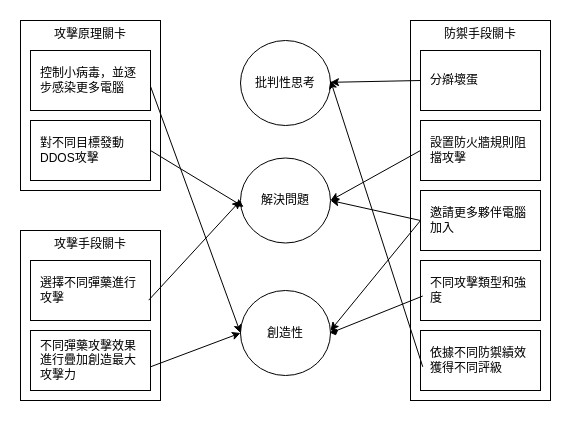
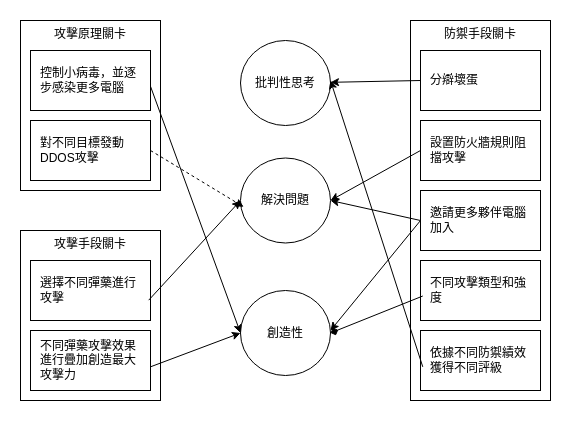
edge "對不同目標發動DDOS攻擊" -> "解決問題": style solid -> dashed
